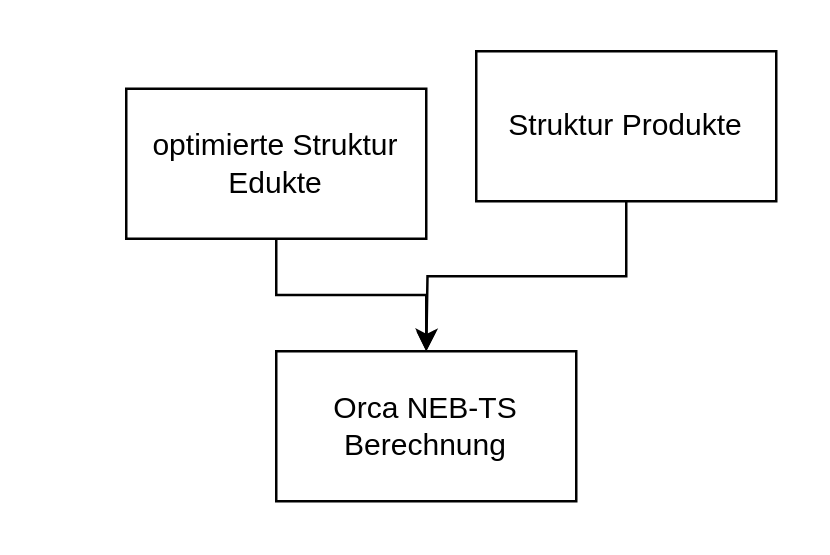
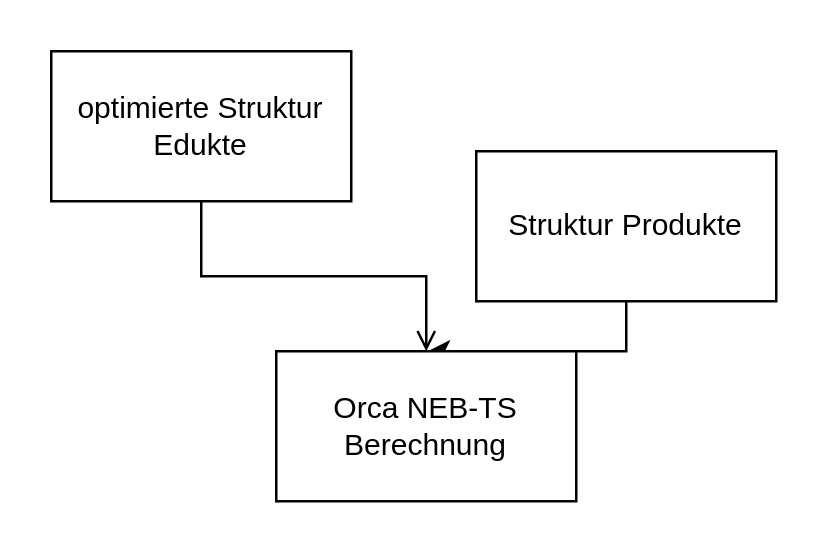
node "Struktur Produkte": moved (626, 126) -> (626, 226)
node "optimierte Struktur Edukte": moved (276, 164) -> (201, 126)
